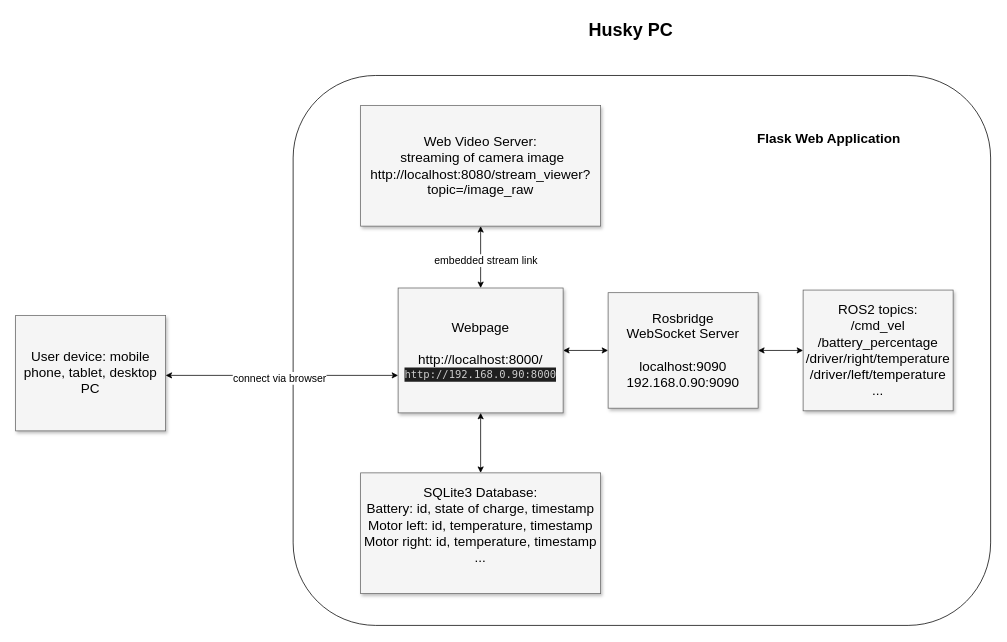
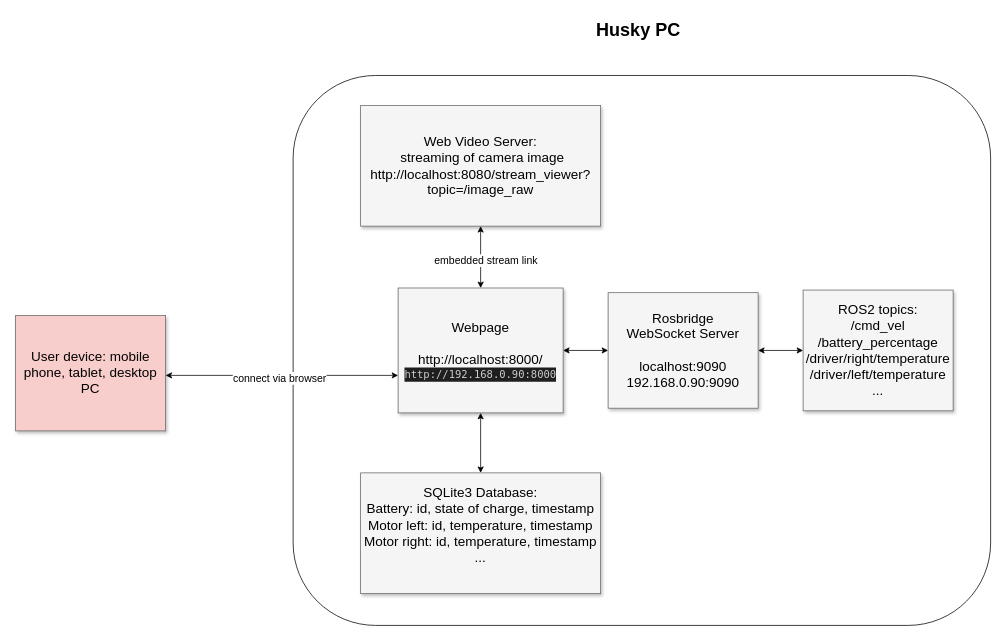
node "Husky PC": moved (630, 30) -> (638, 30)
node "Flask Web Application": removed
node "User device: mobile phone, tablet, desktop PC": fillcolor #f5f5f5 -> #f8cecc
